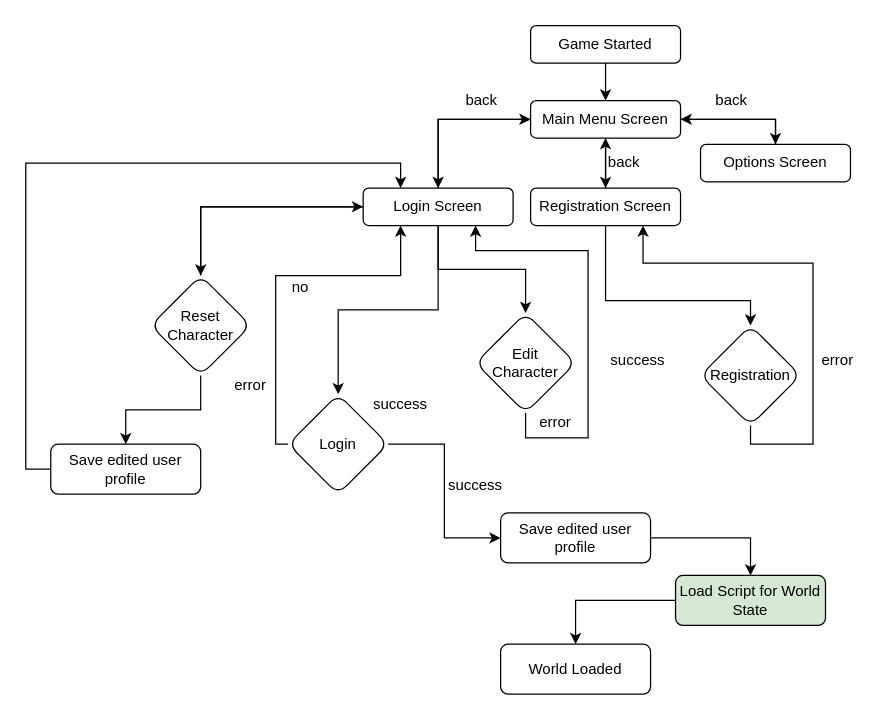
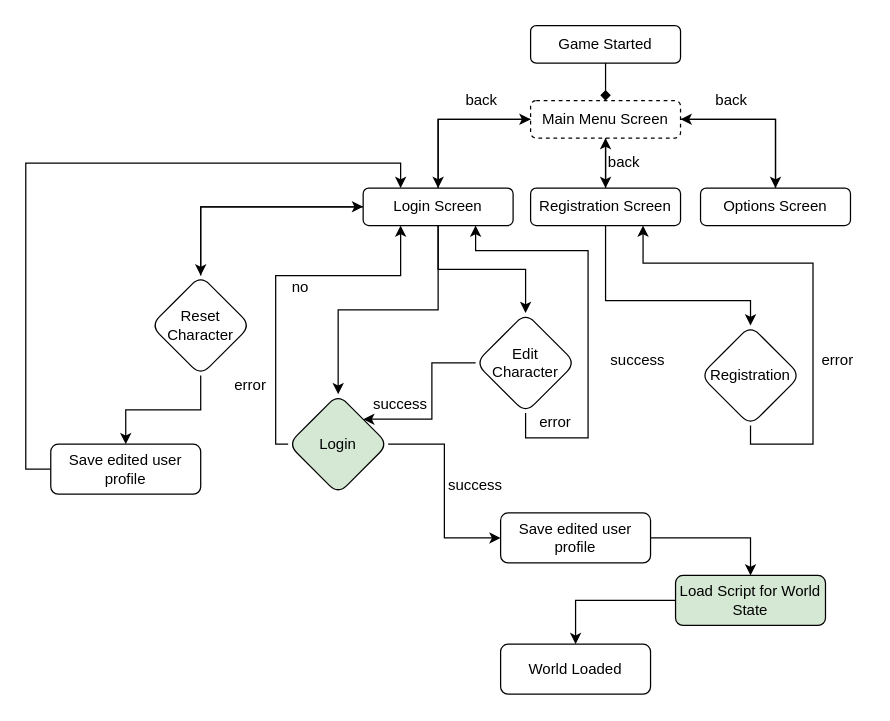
edge "Game Started" -> "Main Menu Screen": arrowhead classic -> diamond
node "Main Menu Screen": style solid -> dashed
node "Options Screen": moved (776, 163) -> (776, 207)
edge "Edit Character" -> "Login": added
node "Login": fillcolor #ffffff -> #d5e8d4
